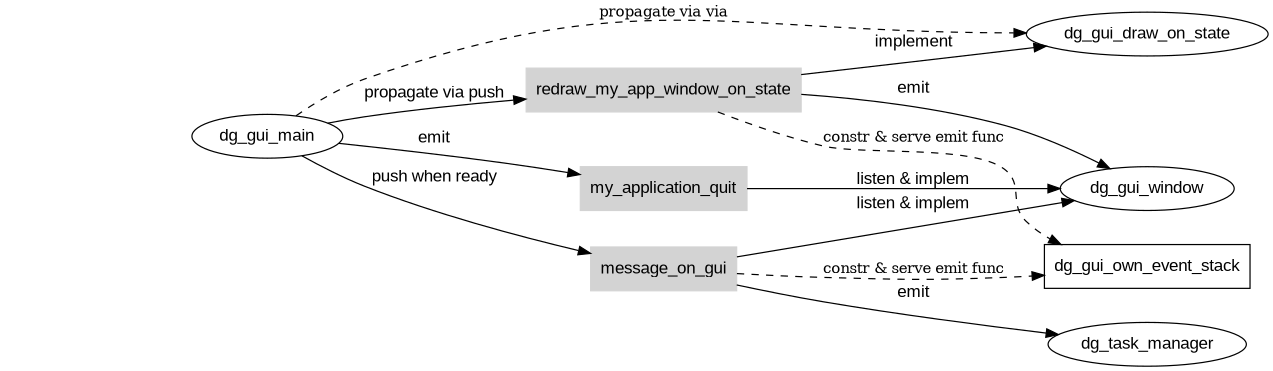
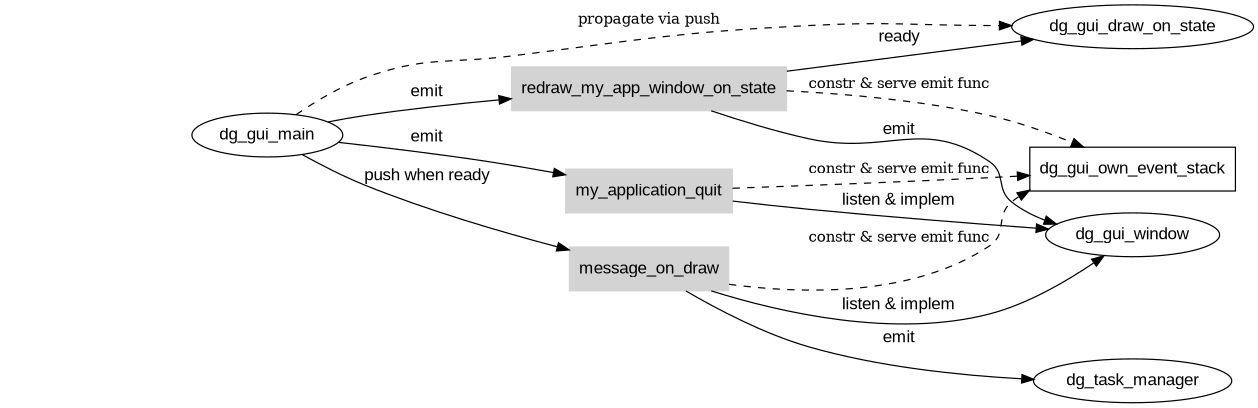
edge "dg_gui_main" -> "dg_gui_draw_on_state": label "propagate via via" -> "propagate via push"
edge "redraw_my_app_window_on_state" -> "dg_gui_draw_on_state": label "implement" -> "ready"
edge "dg_gui_main" -> "redraw_my_app_window_on_state": label "propagate via push" -> "emit"
edge "my_application_quit" -> "dg_gui_own_event_stack": added, label "constr & serve emit func"
node "message_on_gui": label "message_on_gui" -> "message_on_draw"
